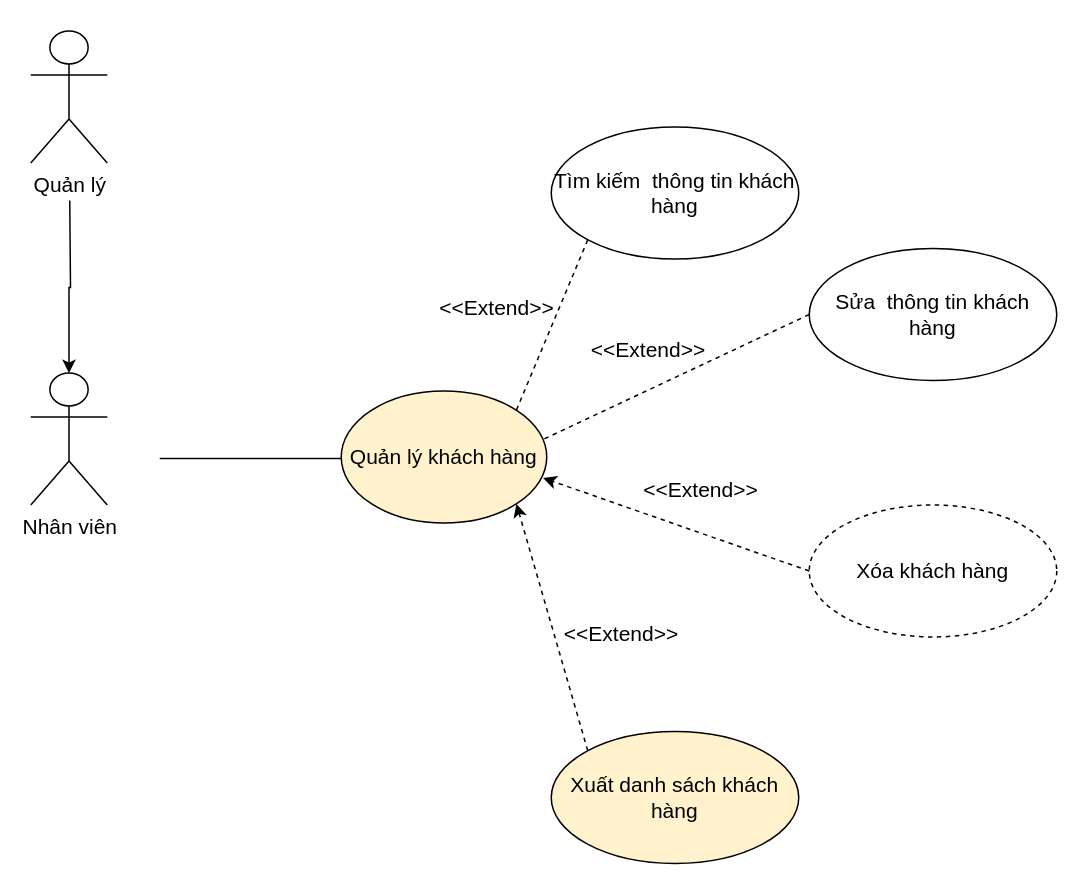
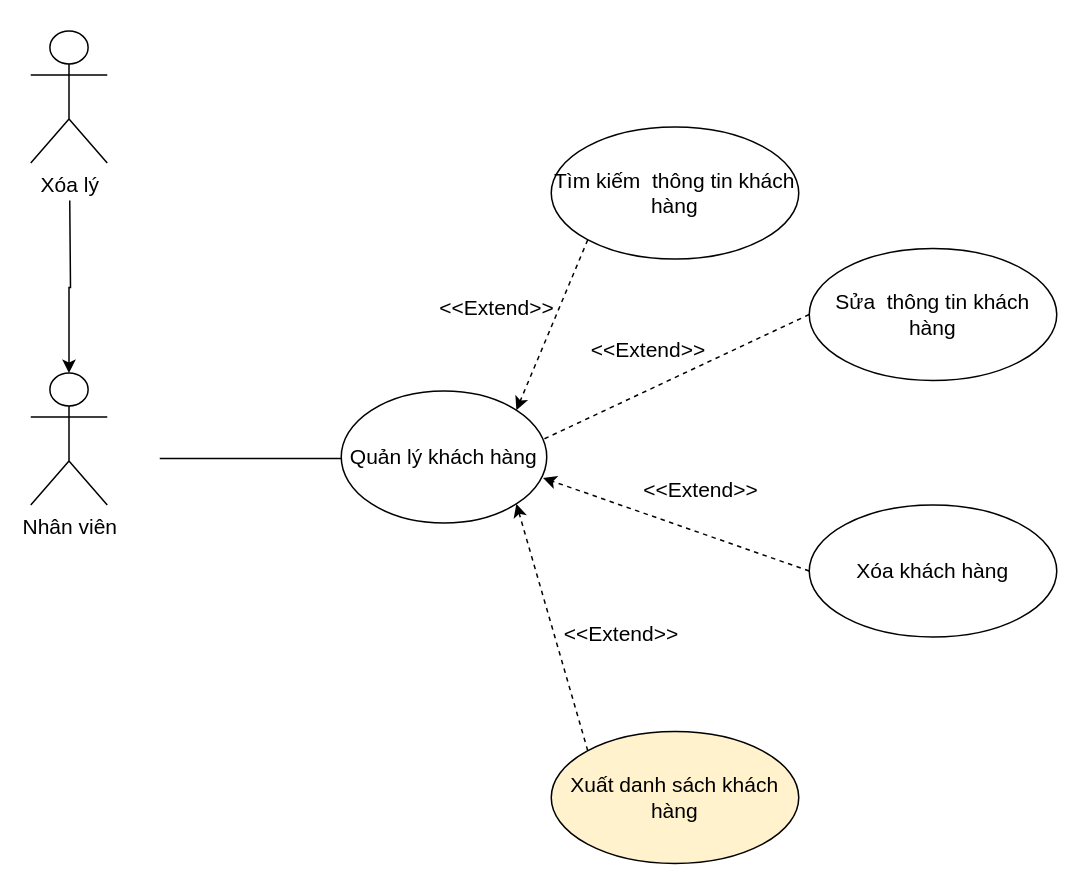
node "Quản lý": label "Quản lý" -> "Xóa lý"
edge "Tìm kiếm thông tin khách hàng" -- "Quản lý khách hàng": arrowhead none -> classic
node "Quản lý khách hàng": fillcolor #fff2cc -> #ffffff
node "Xóa khách hàng": style dashed -> solid
